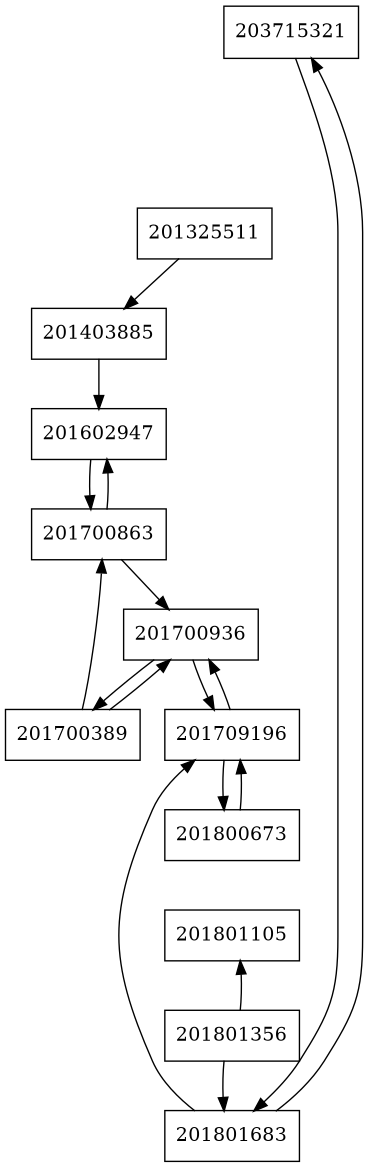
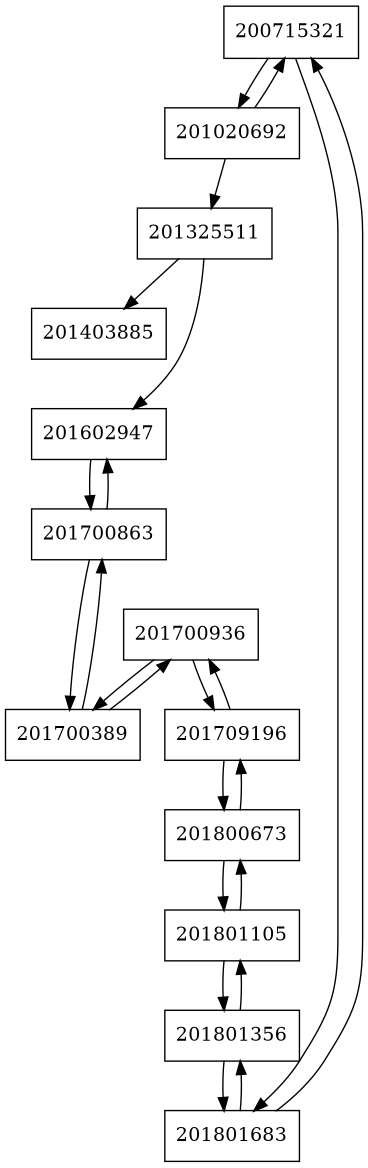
node "203715321": label "203715321" -> "200715321"
node "201020692": added
edge "201403885" -> "201602947": now "201325511" -> "201602947"
edge "201700863" -> "201700936": now "201700863" -> "201700389"
edge "201800673" -> "201801105": added
edge "201801105" -> "201800673": added
edge "201801683" -> "201709196": now "201801683" -> "201801356"
edge "201801105" -> "201801356": added
